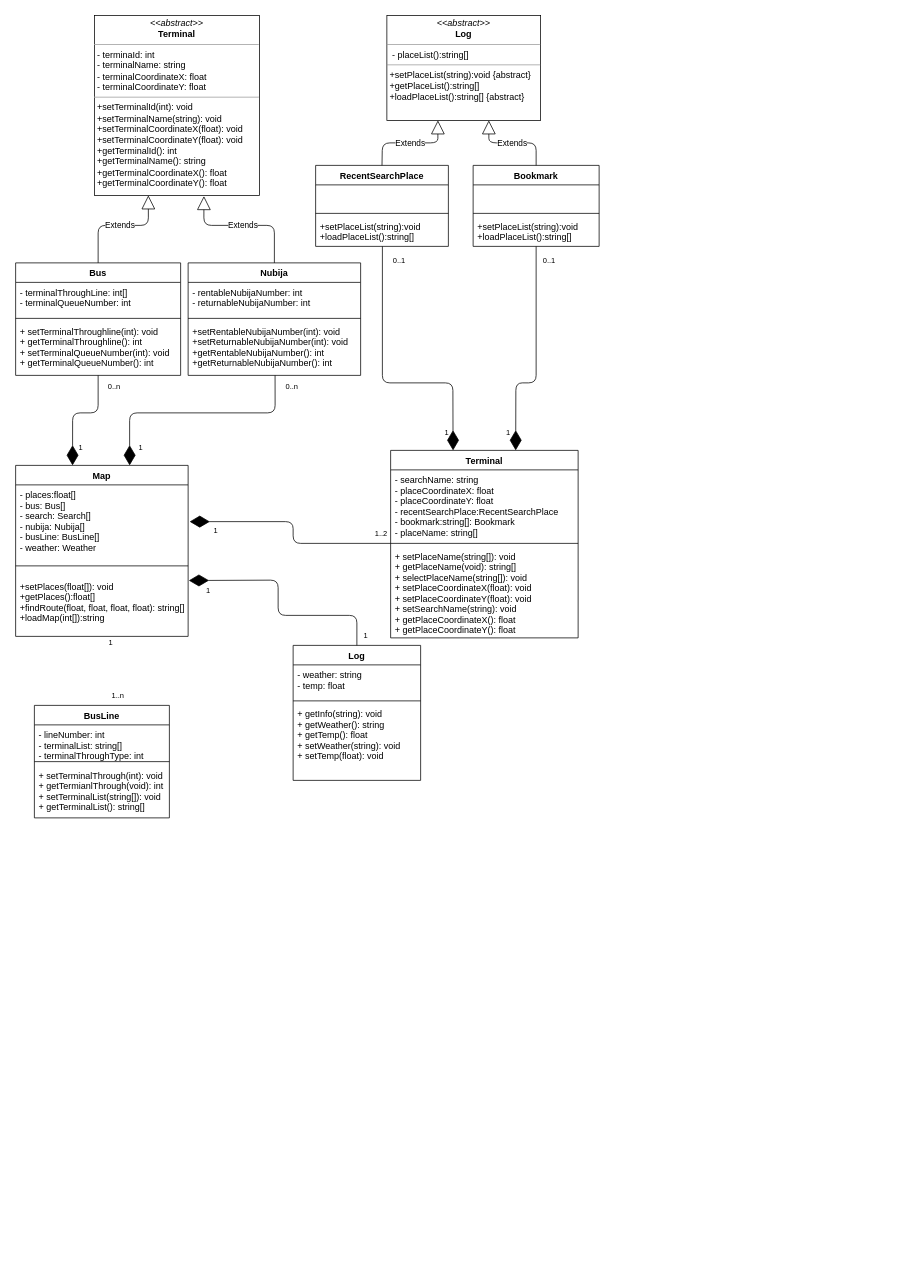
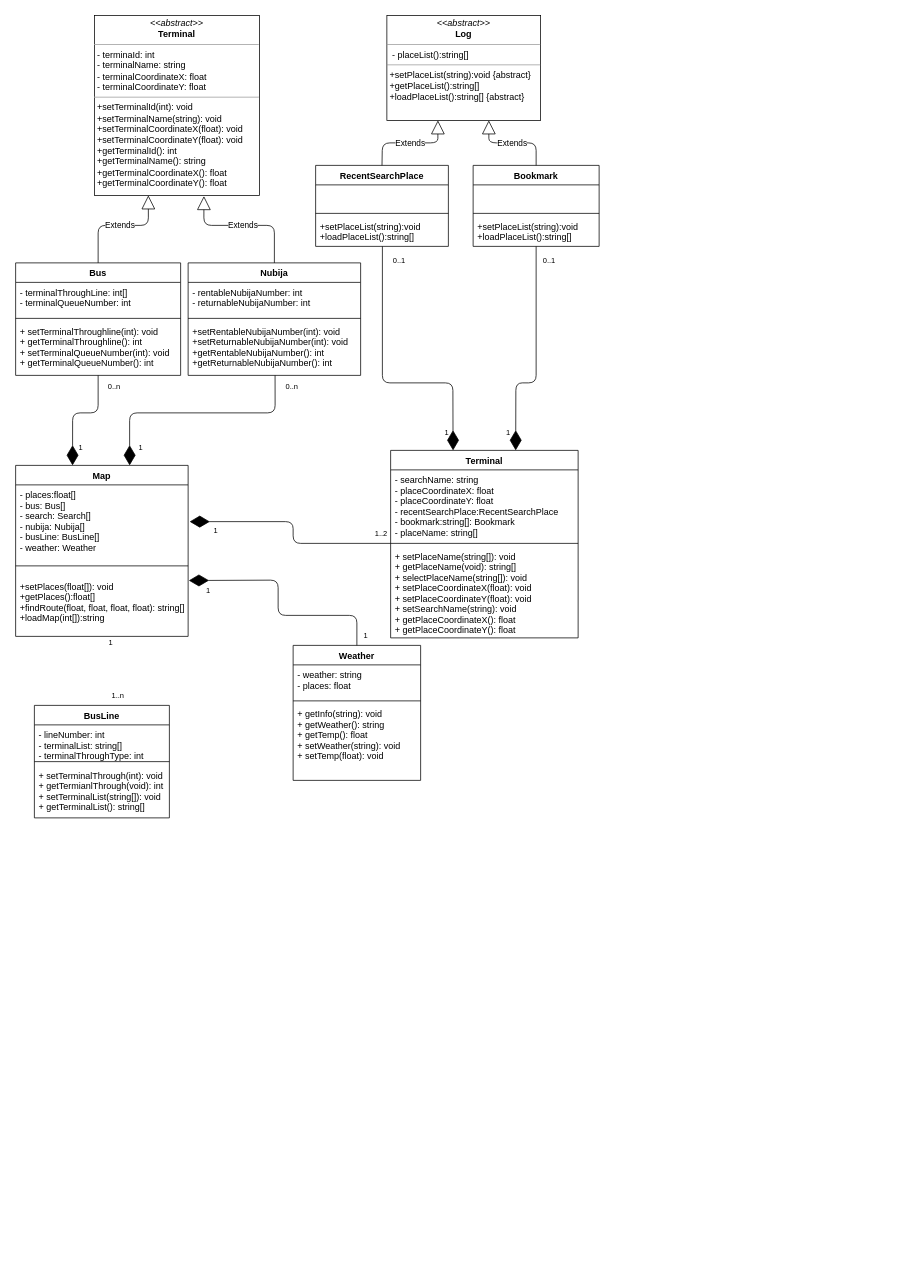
node "Log": label "Log" -> "Weather"
node "- weather: string - temp: float": label "- weather: string - temp: float" -> "- weather: string - places: float"
